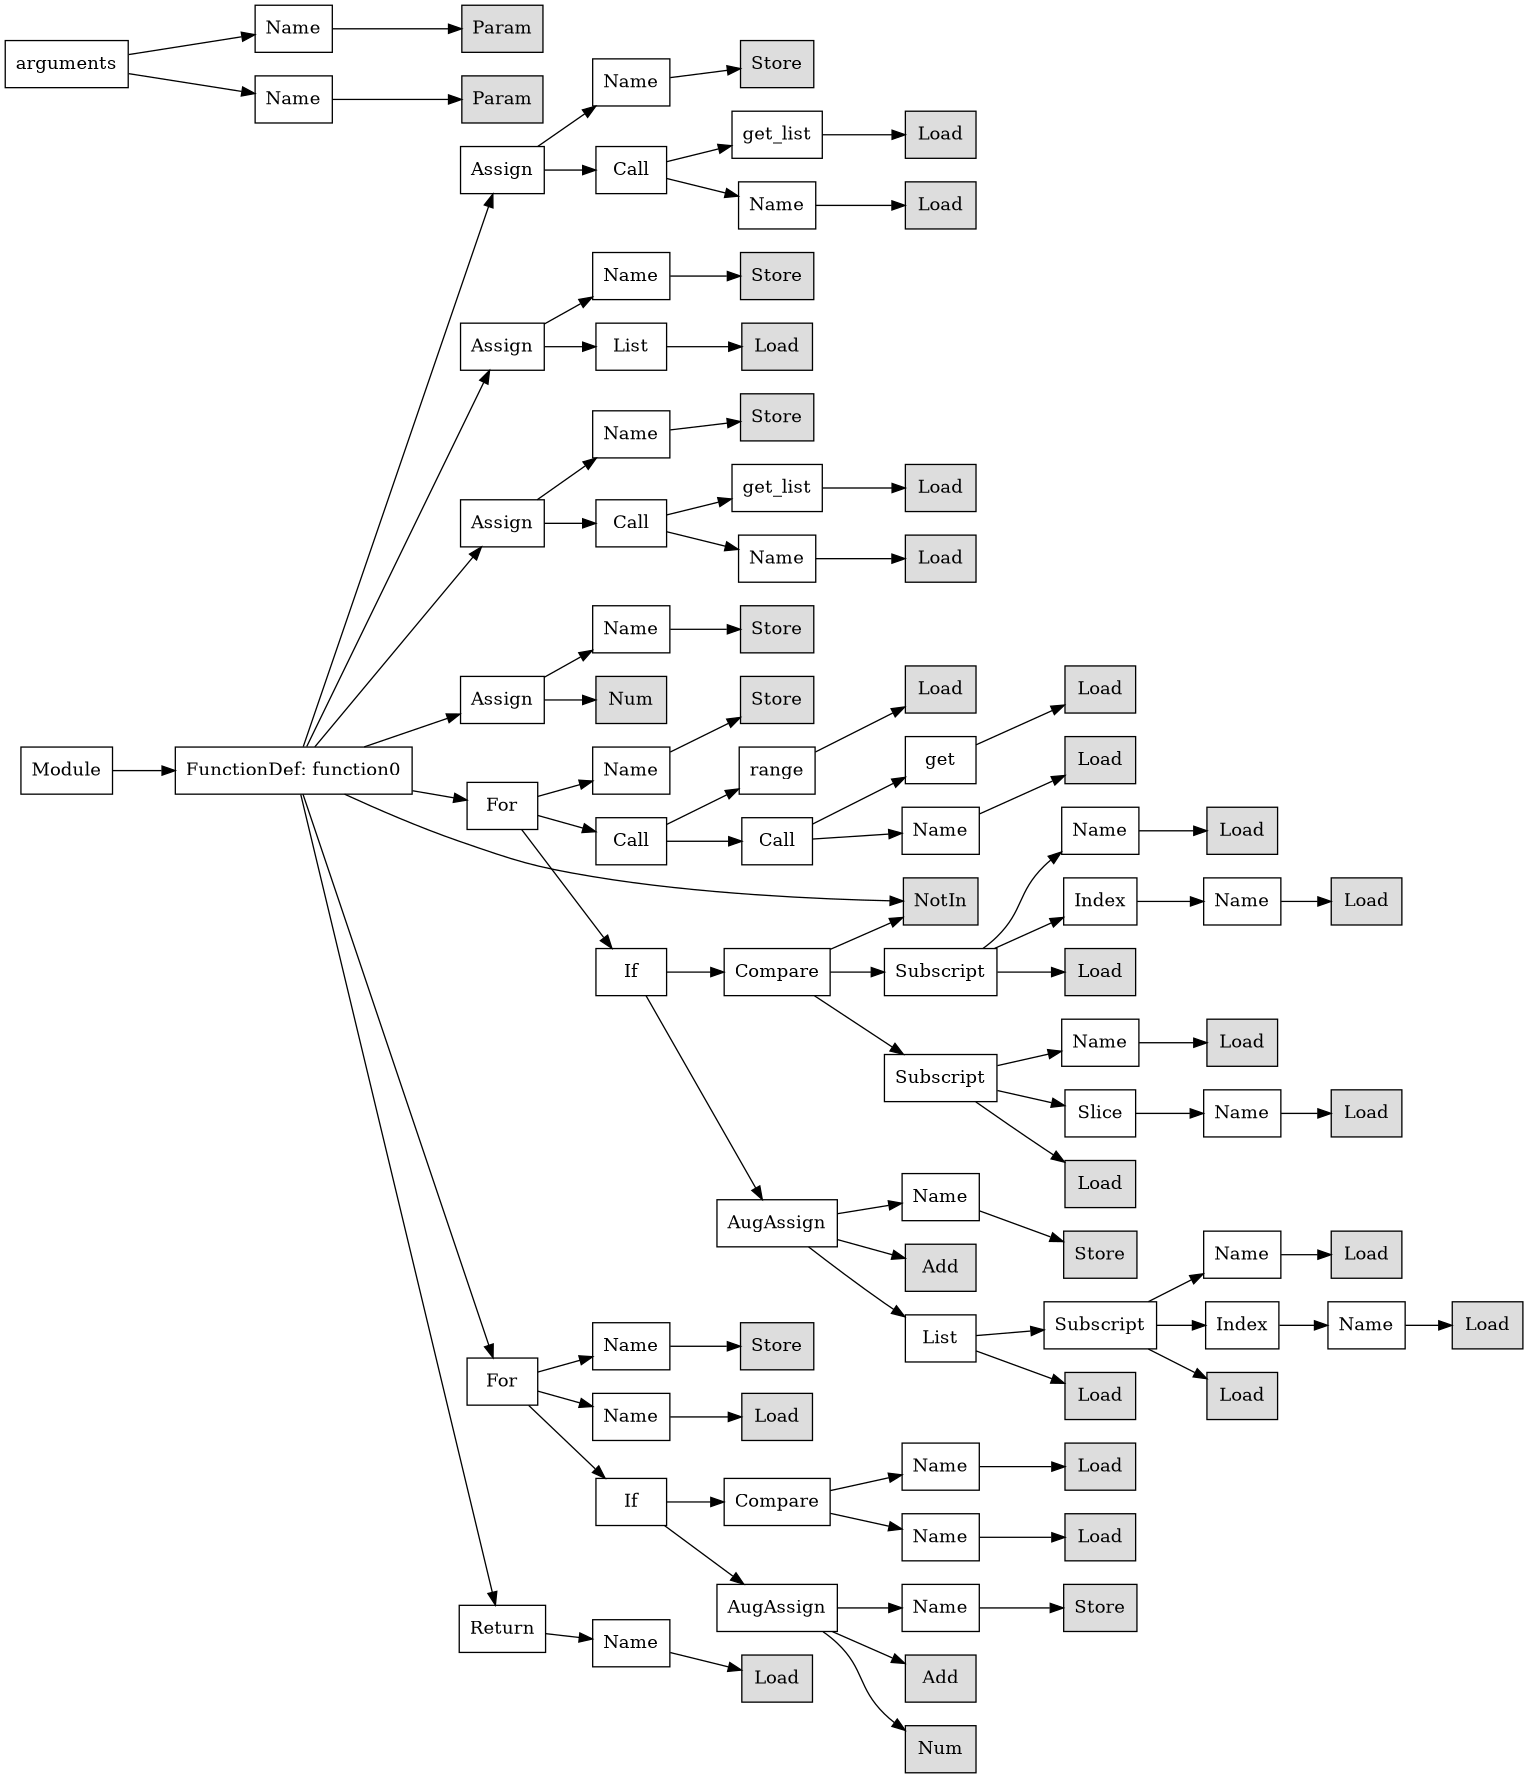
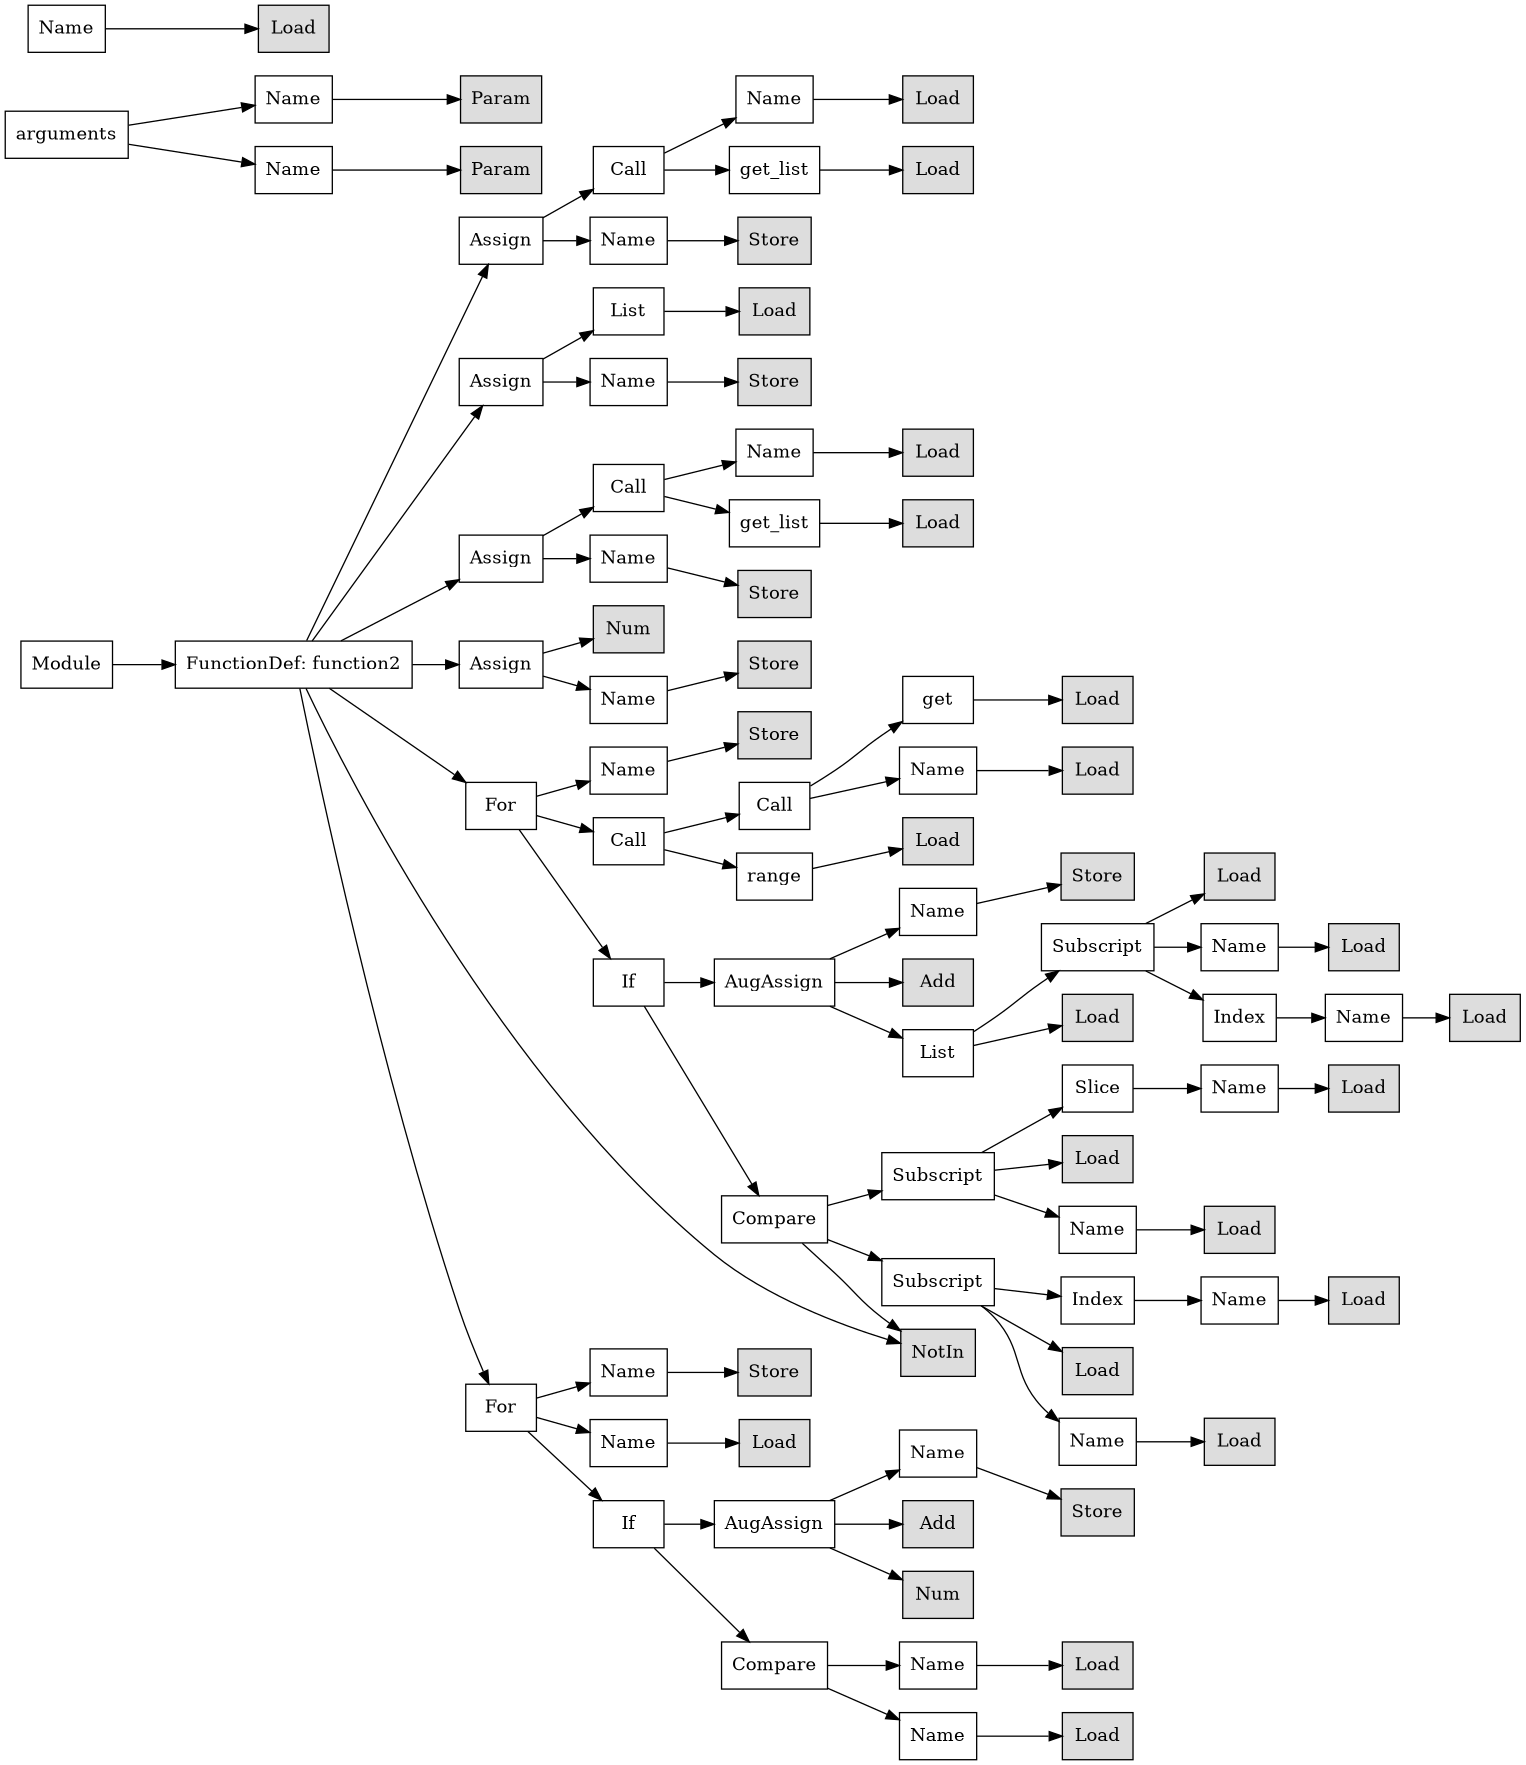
node "FunctionDef: function0": label "FunctionDef: function0" -> "FunctionDef: function2"
node "Return": removed
